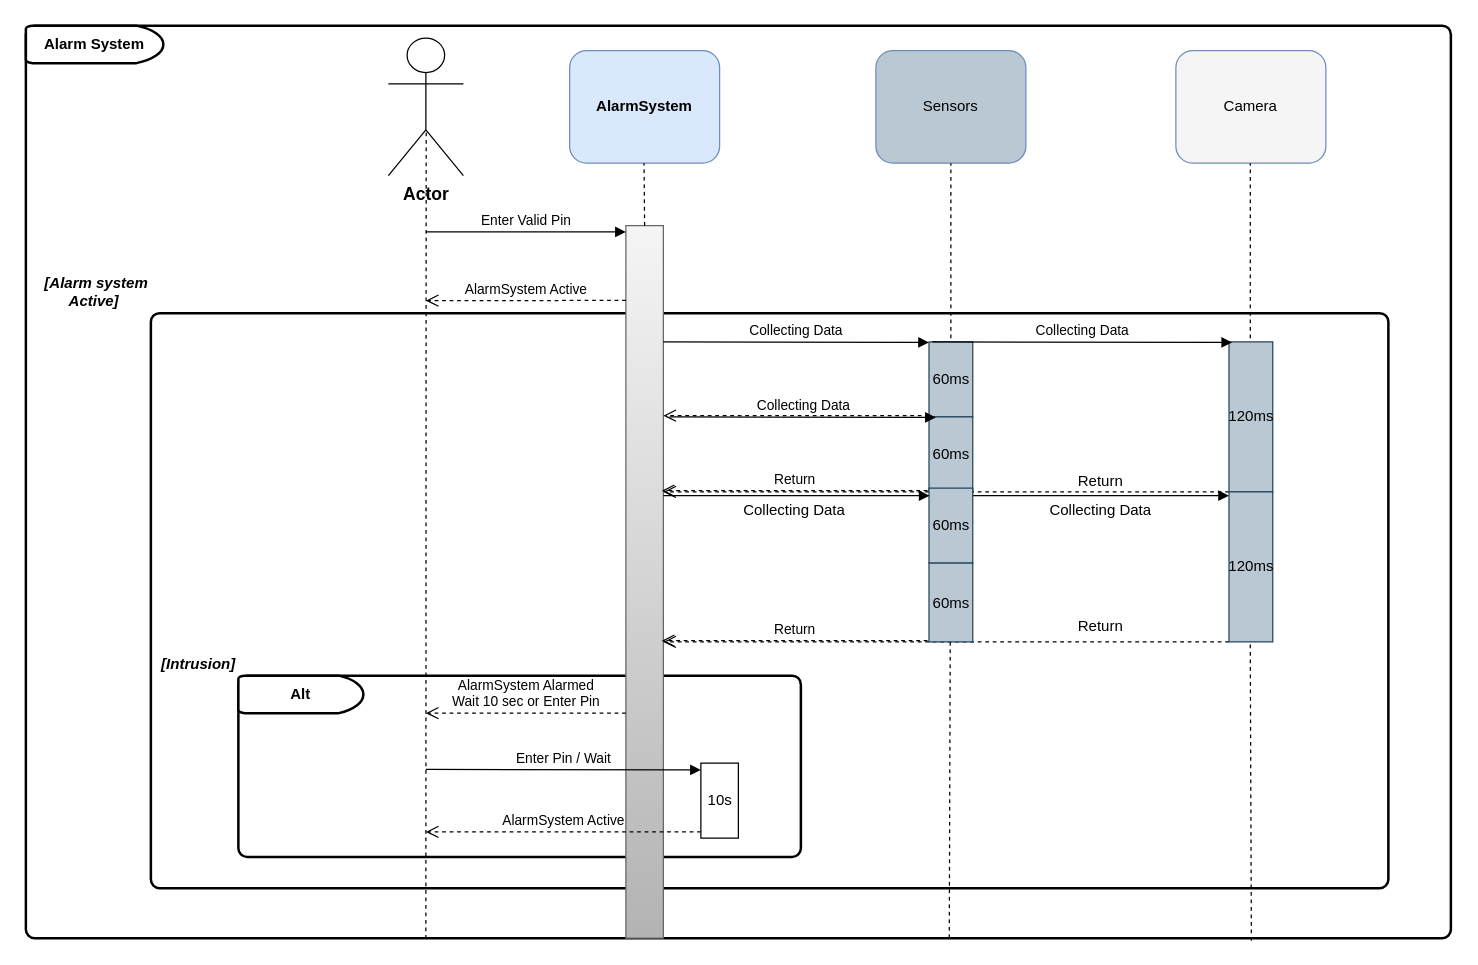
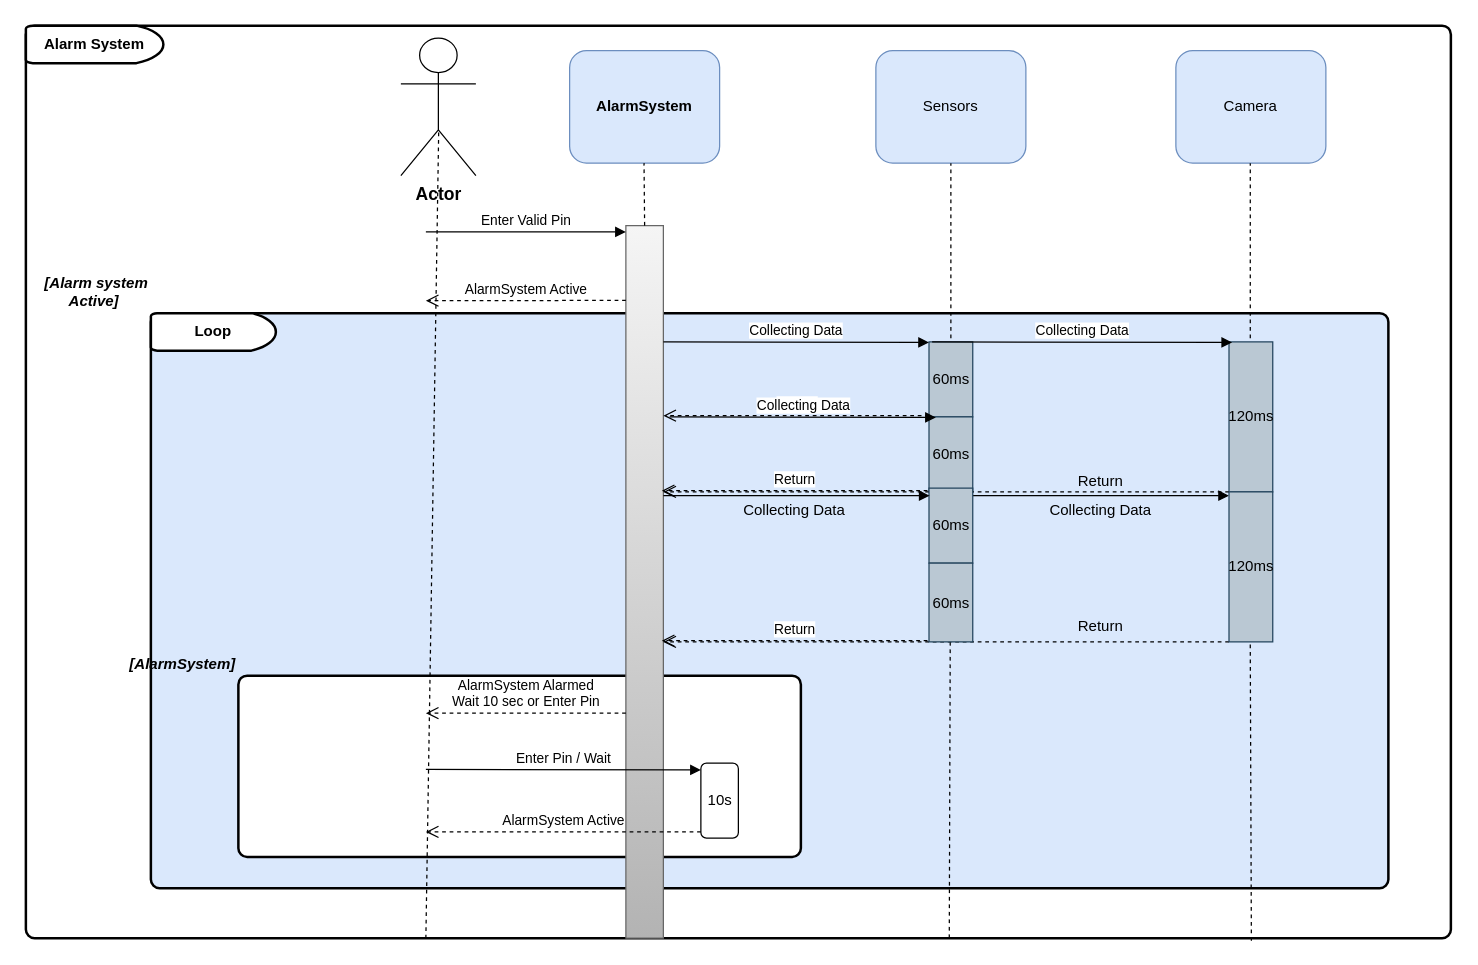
node "Actor": moved (426, 107) -> (438, 107)
node "Sensors": fillcolor #bac8d3 -> #dae8fc
node "Camera": fillcolor #f5f5f5 -> #dae8fc
node "Loop": added
node "[Alarm system Active]": fillcolor #ffffff -> #dae8fc
node "[Intrusion]": label "[Intrusion]" -> "[AlarmSystem]"
node "Alt": removed
node "10s": shape rectangle -> rounded rectangle
